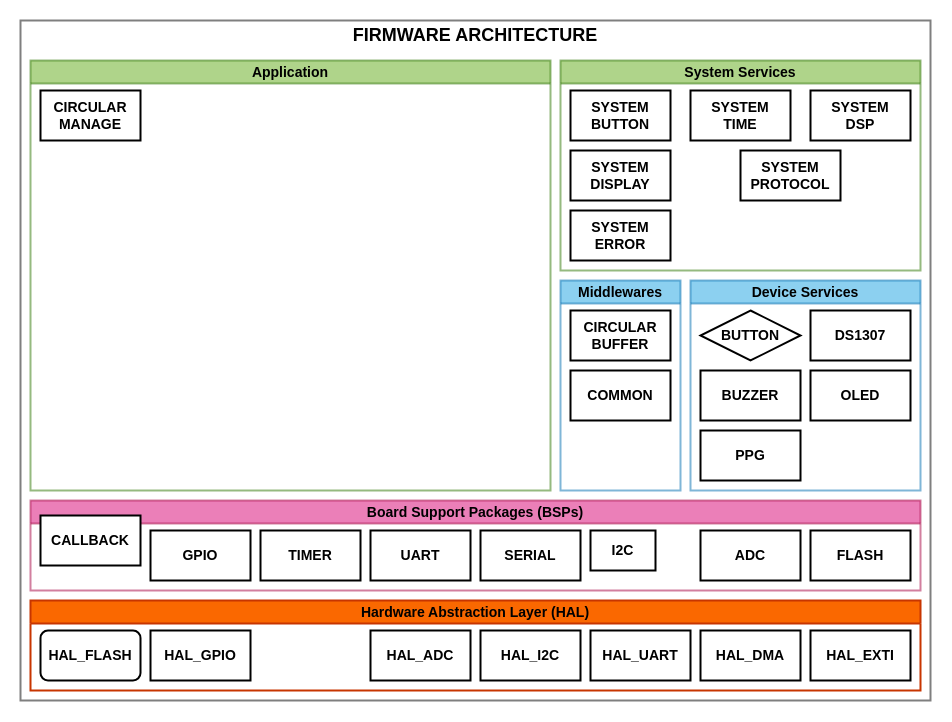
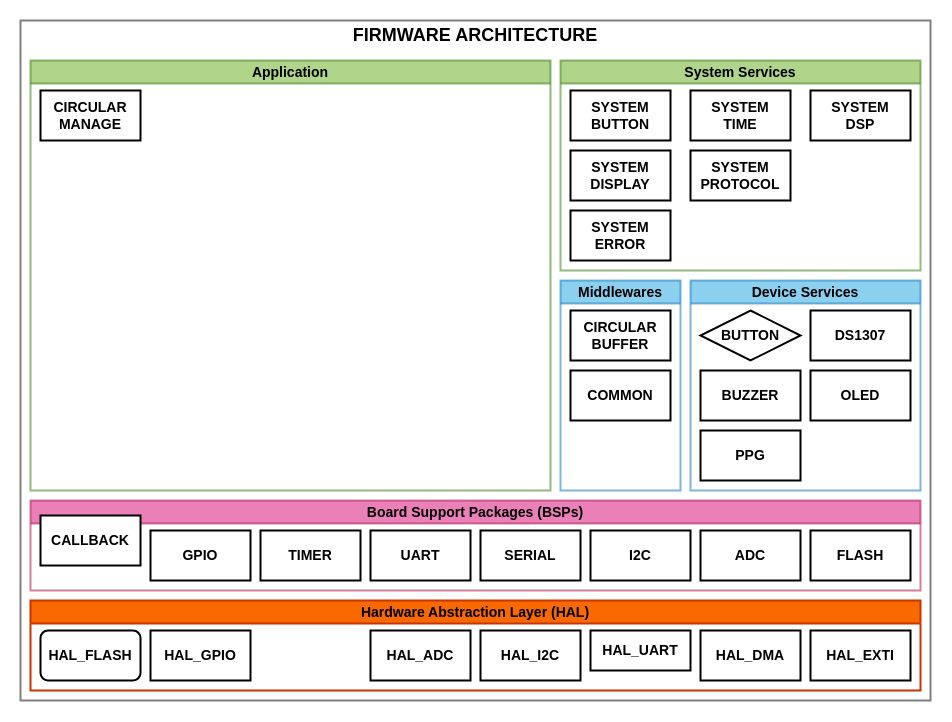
node "SYSTEM PROTOCOL": moved (791, 176) -> (741, 176)
node "I2C": size 65x40 -> 100x50
node "HAL_UART": size 100x50 -> 100x40
